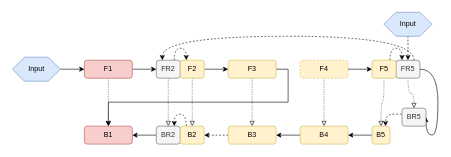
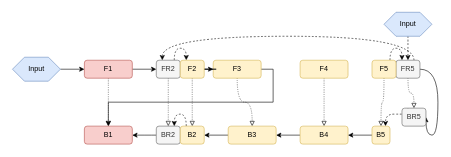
node "F3": moved (252, 69) -> (237, 69)
node "F4": style dashed -> solid
edge "F4" -> "F5": removed
edge "B3" -> "B2": style dashed -> solid
